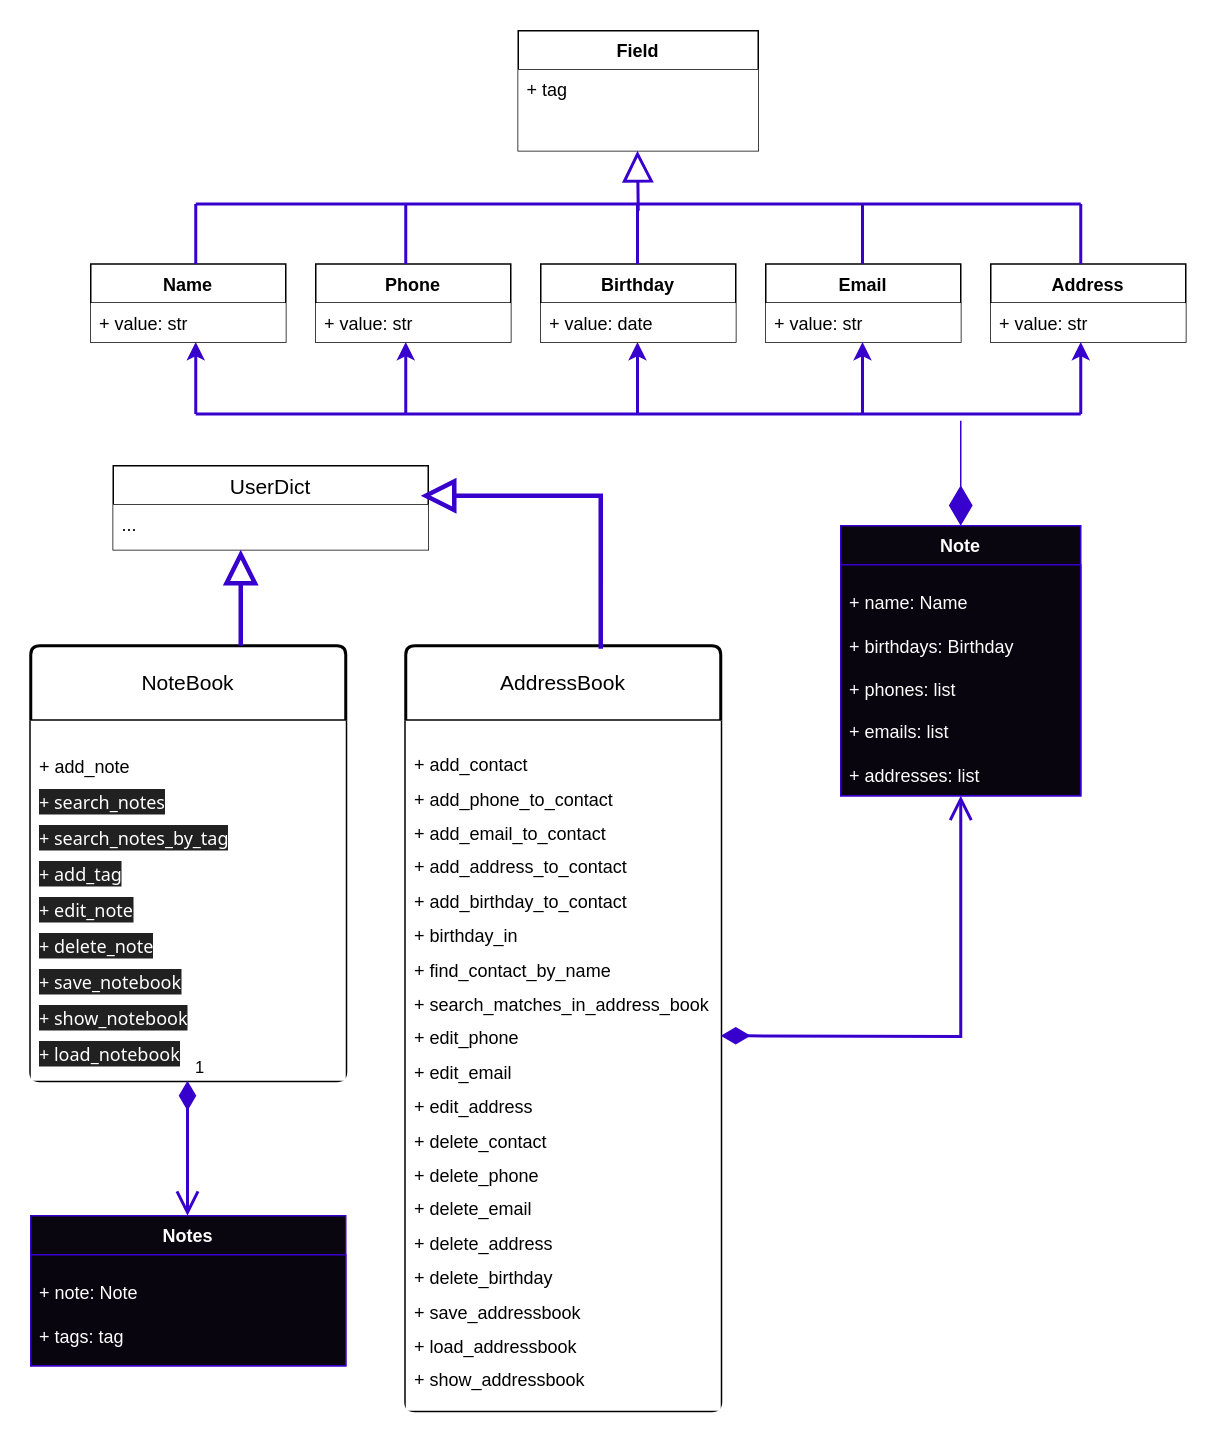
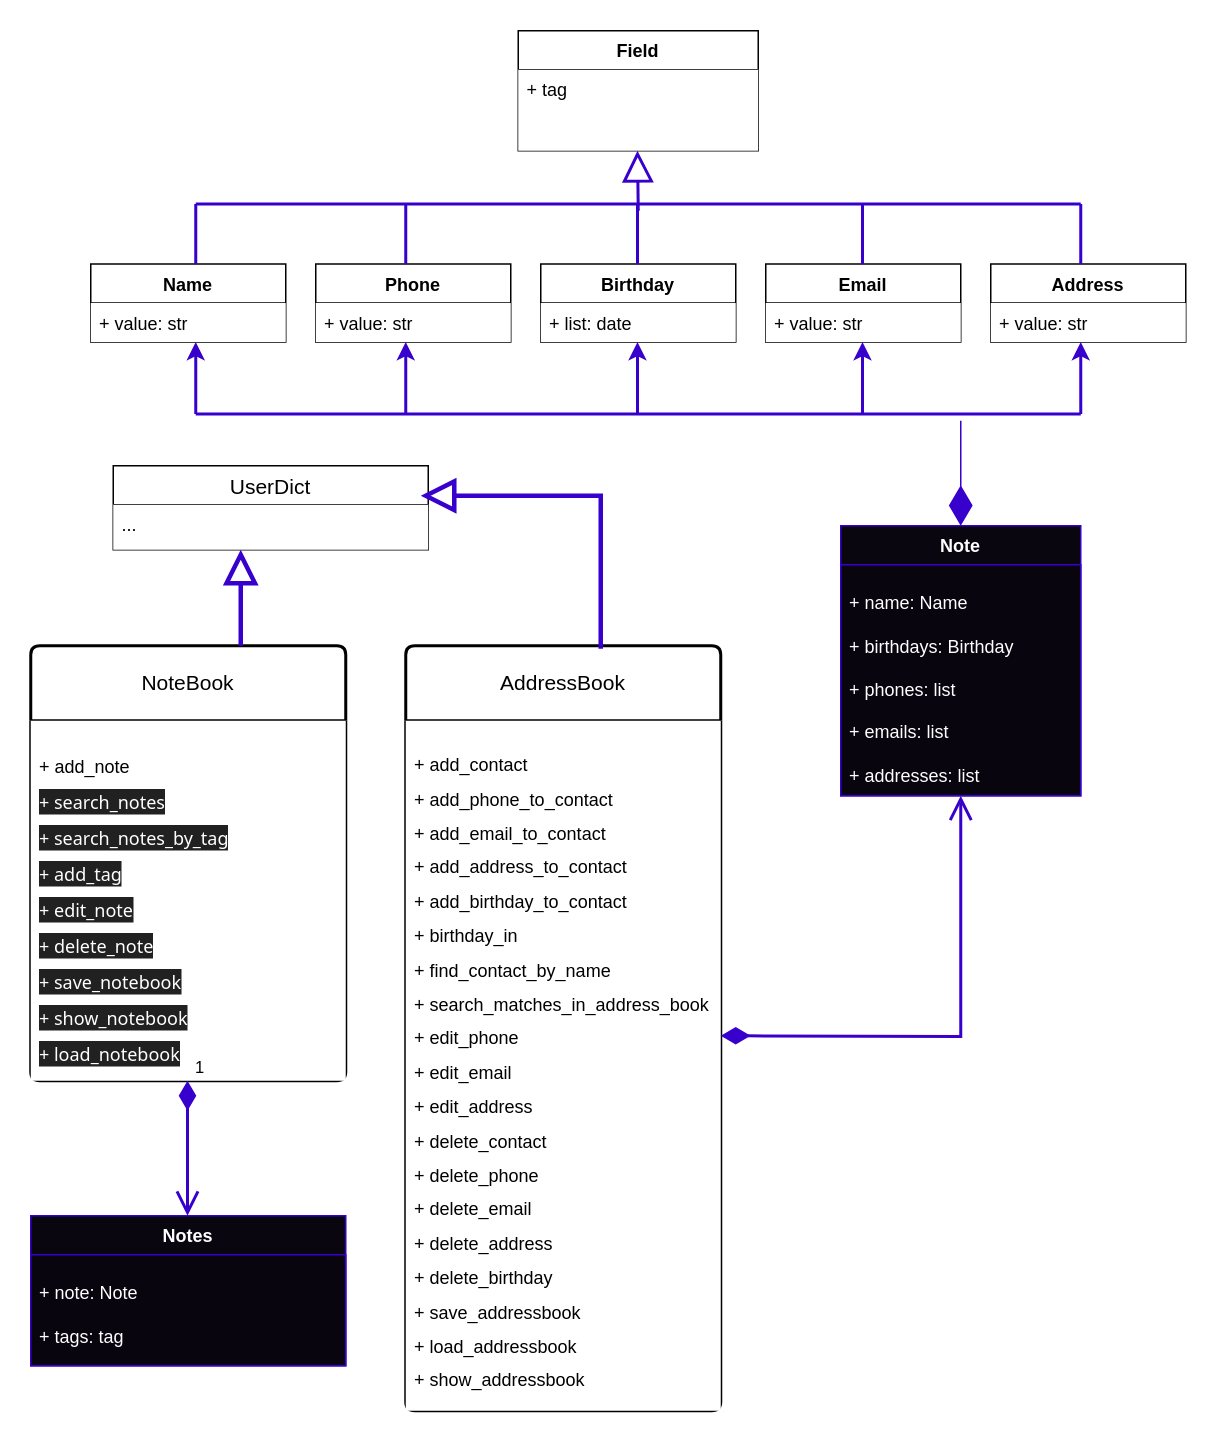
node "+ value: date": label "+ value: date" -> "+ list: date"
